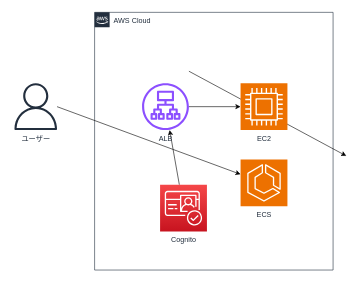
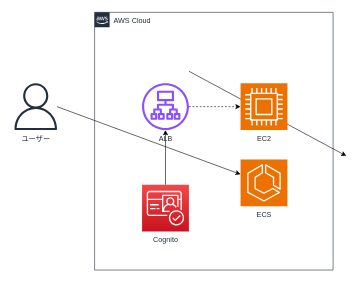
edge "ALB" -> "EC2": style solid -> dashed
node "Cognito": moved (183, 208) -> (165, 208)
